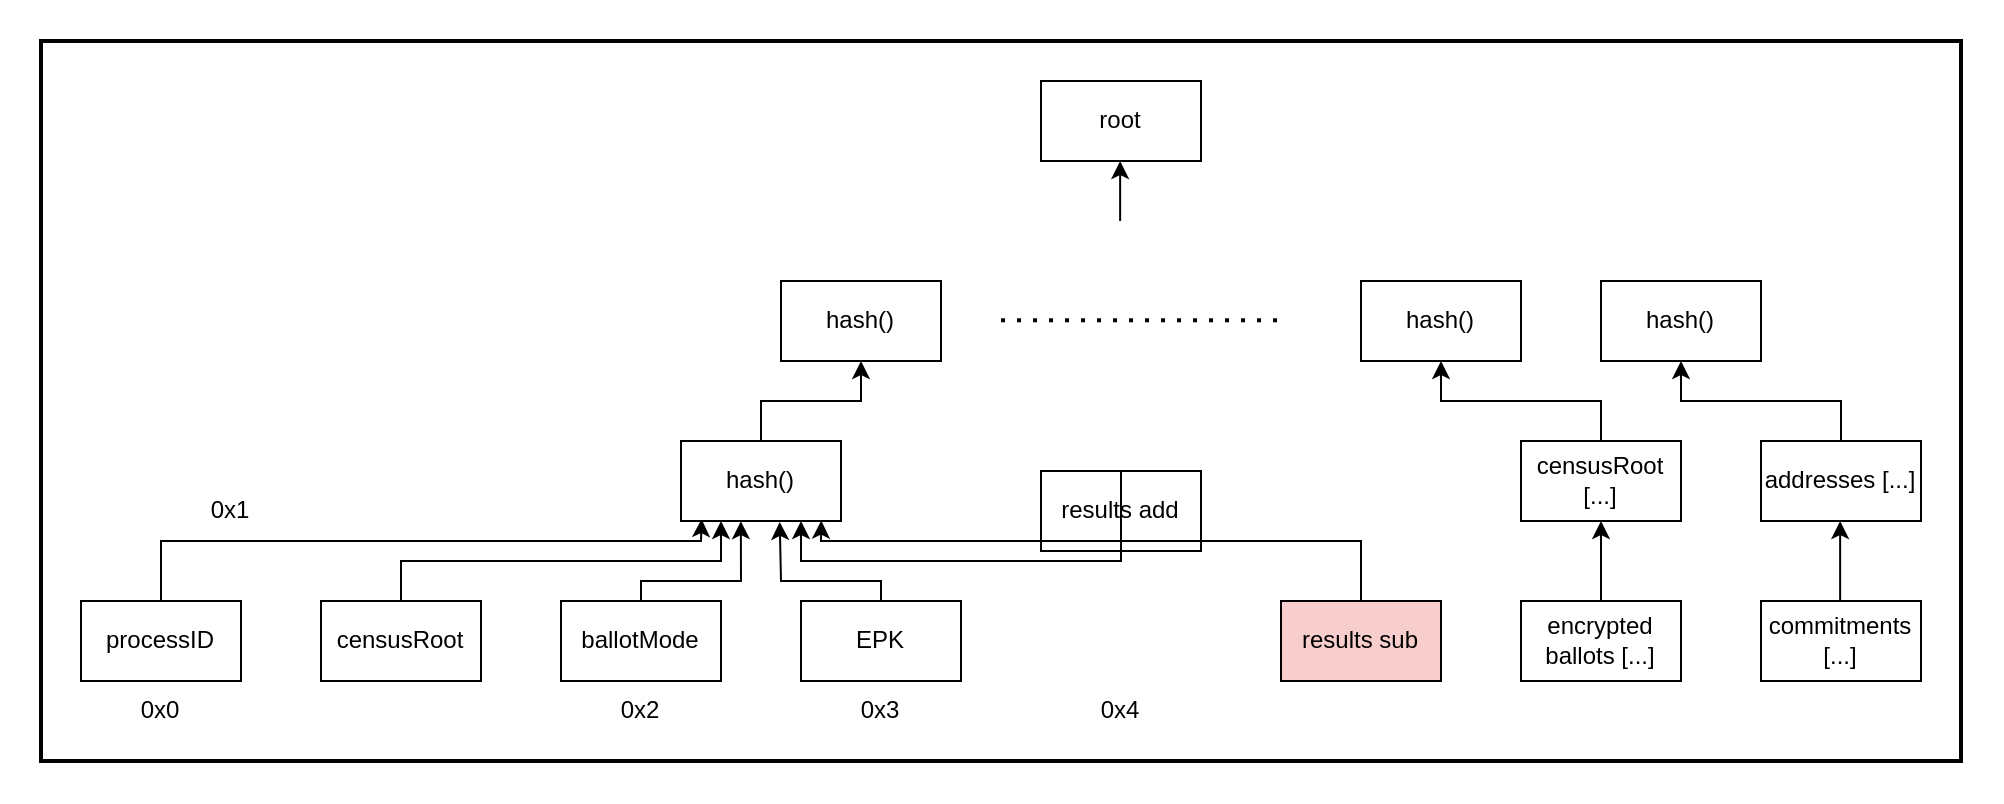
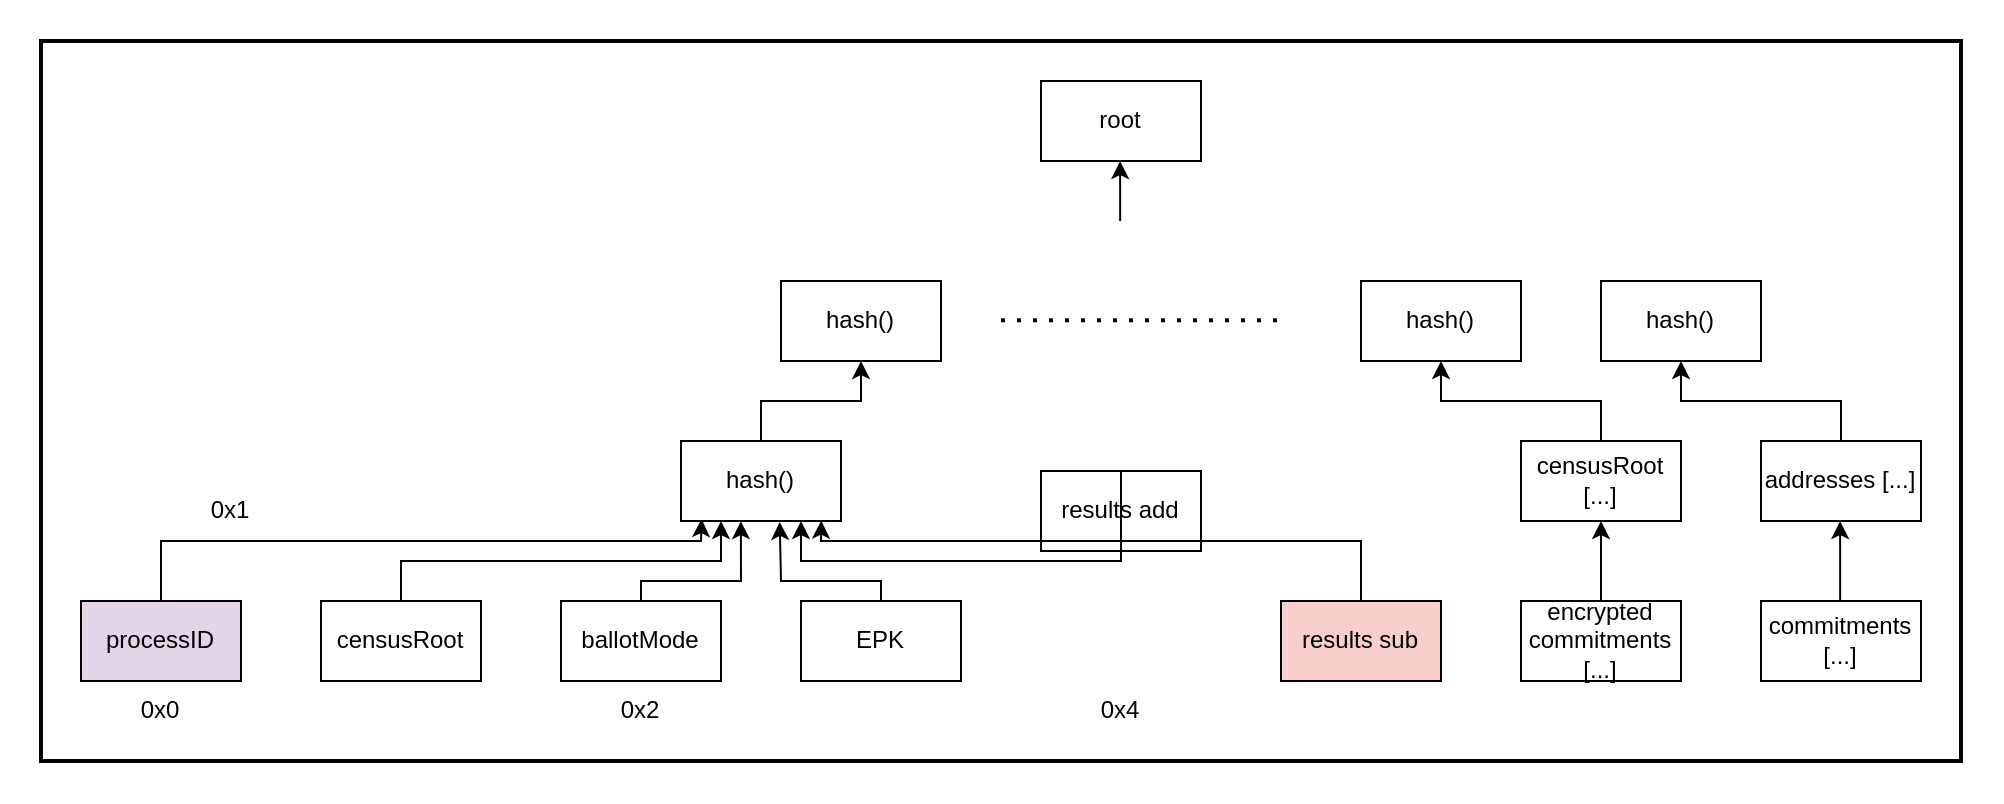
node "processID": fillcolor #ffffff -> #e1d5e7
node "encrypted ballots [...]": label "encrypted ballots [...]" -> "encrypted commitments [...]"
node "0x3": removed
